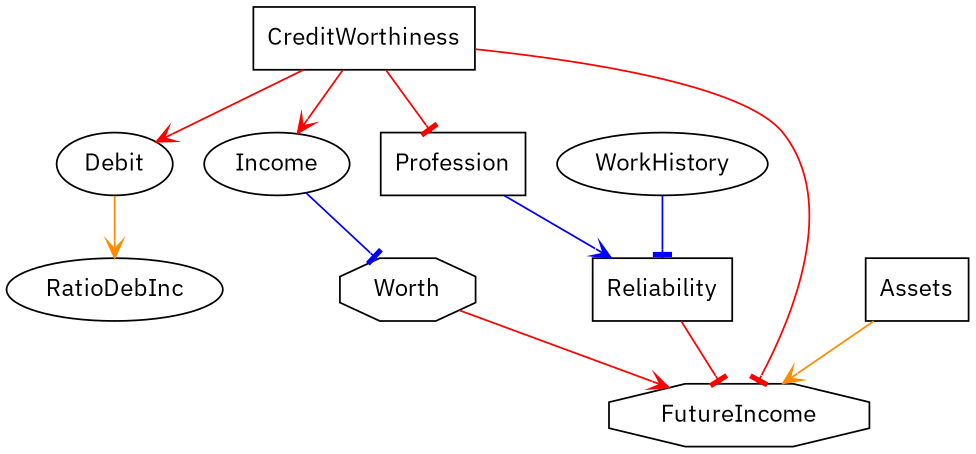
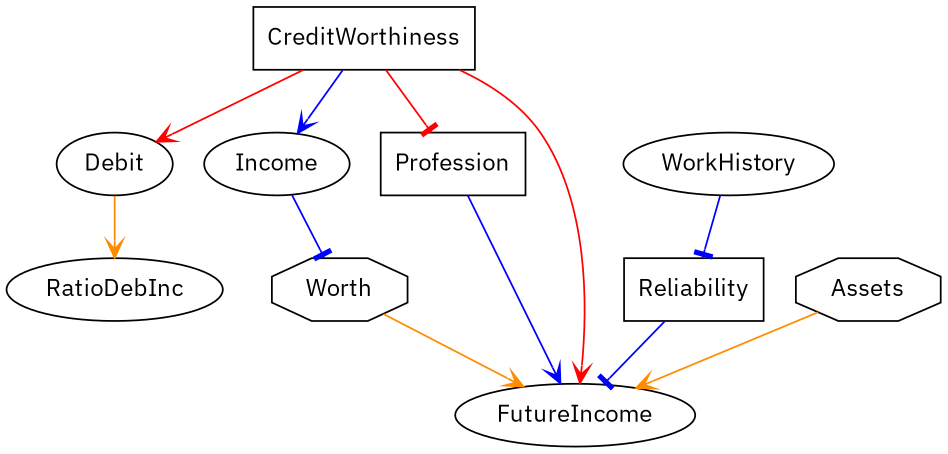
edge "CreditWorthiness" -> "Income": color red -> blue
edge "CreditWorthiness" -> "FutureIncome": arrowhead tee -> vee
edge "Profession" -> "Reliability": now "Profession" -> "FutureIncome"
node "Assets": shape box -> octagon
edge "Worth" -> "FutureIncome": color red -> darkorange
edge "Reliability" -> "FutureIncome": color red -> blue
node "FutureIncome": shape octagon -> ellipse
